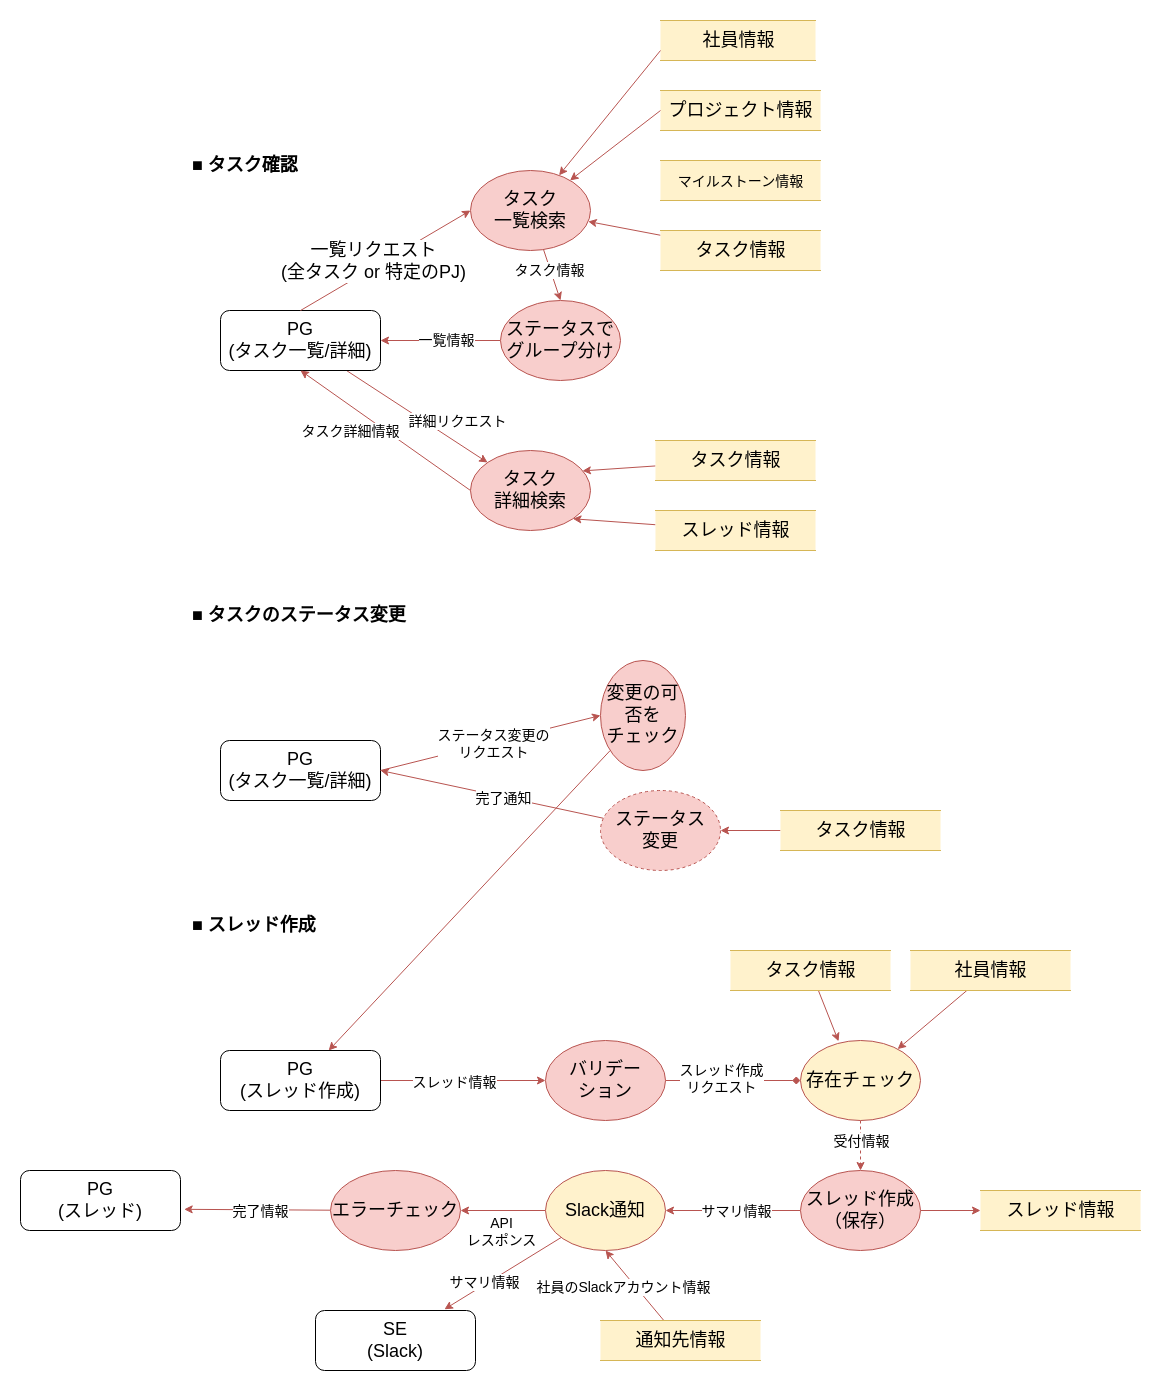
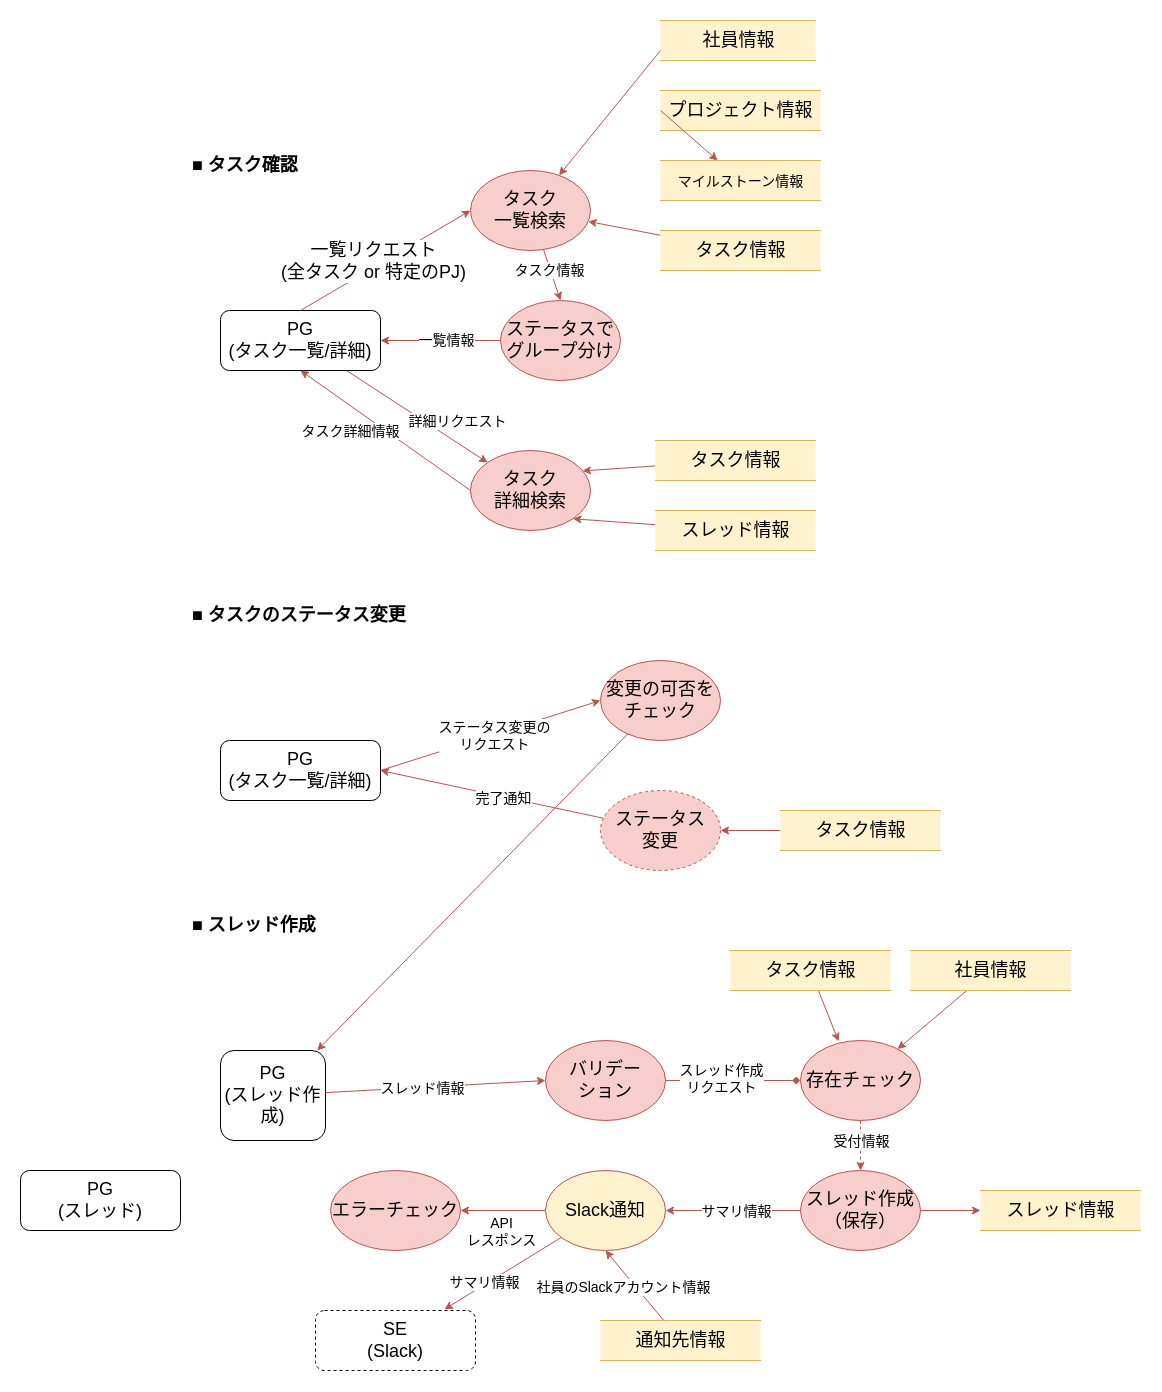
edge "プロジェクト情報" -> "タスク 一覧検索": now "プロジェクト情報" -> "マイルストーン情報"
node "変更の可否を チェック": size 85x110 -> 120x80
node "PG (スレッド作成)": size 160x60 -> 105x90
node "存在チェック": fillcolor #fff2cc -> #f8cecc
edge "エラーチェック" -> "PG (スレッド)": removed, label "完了情報"
node "SE (Slack)": style solid -> dashed
